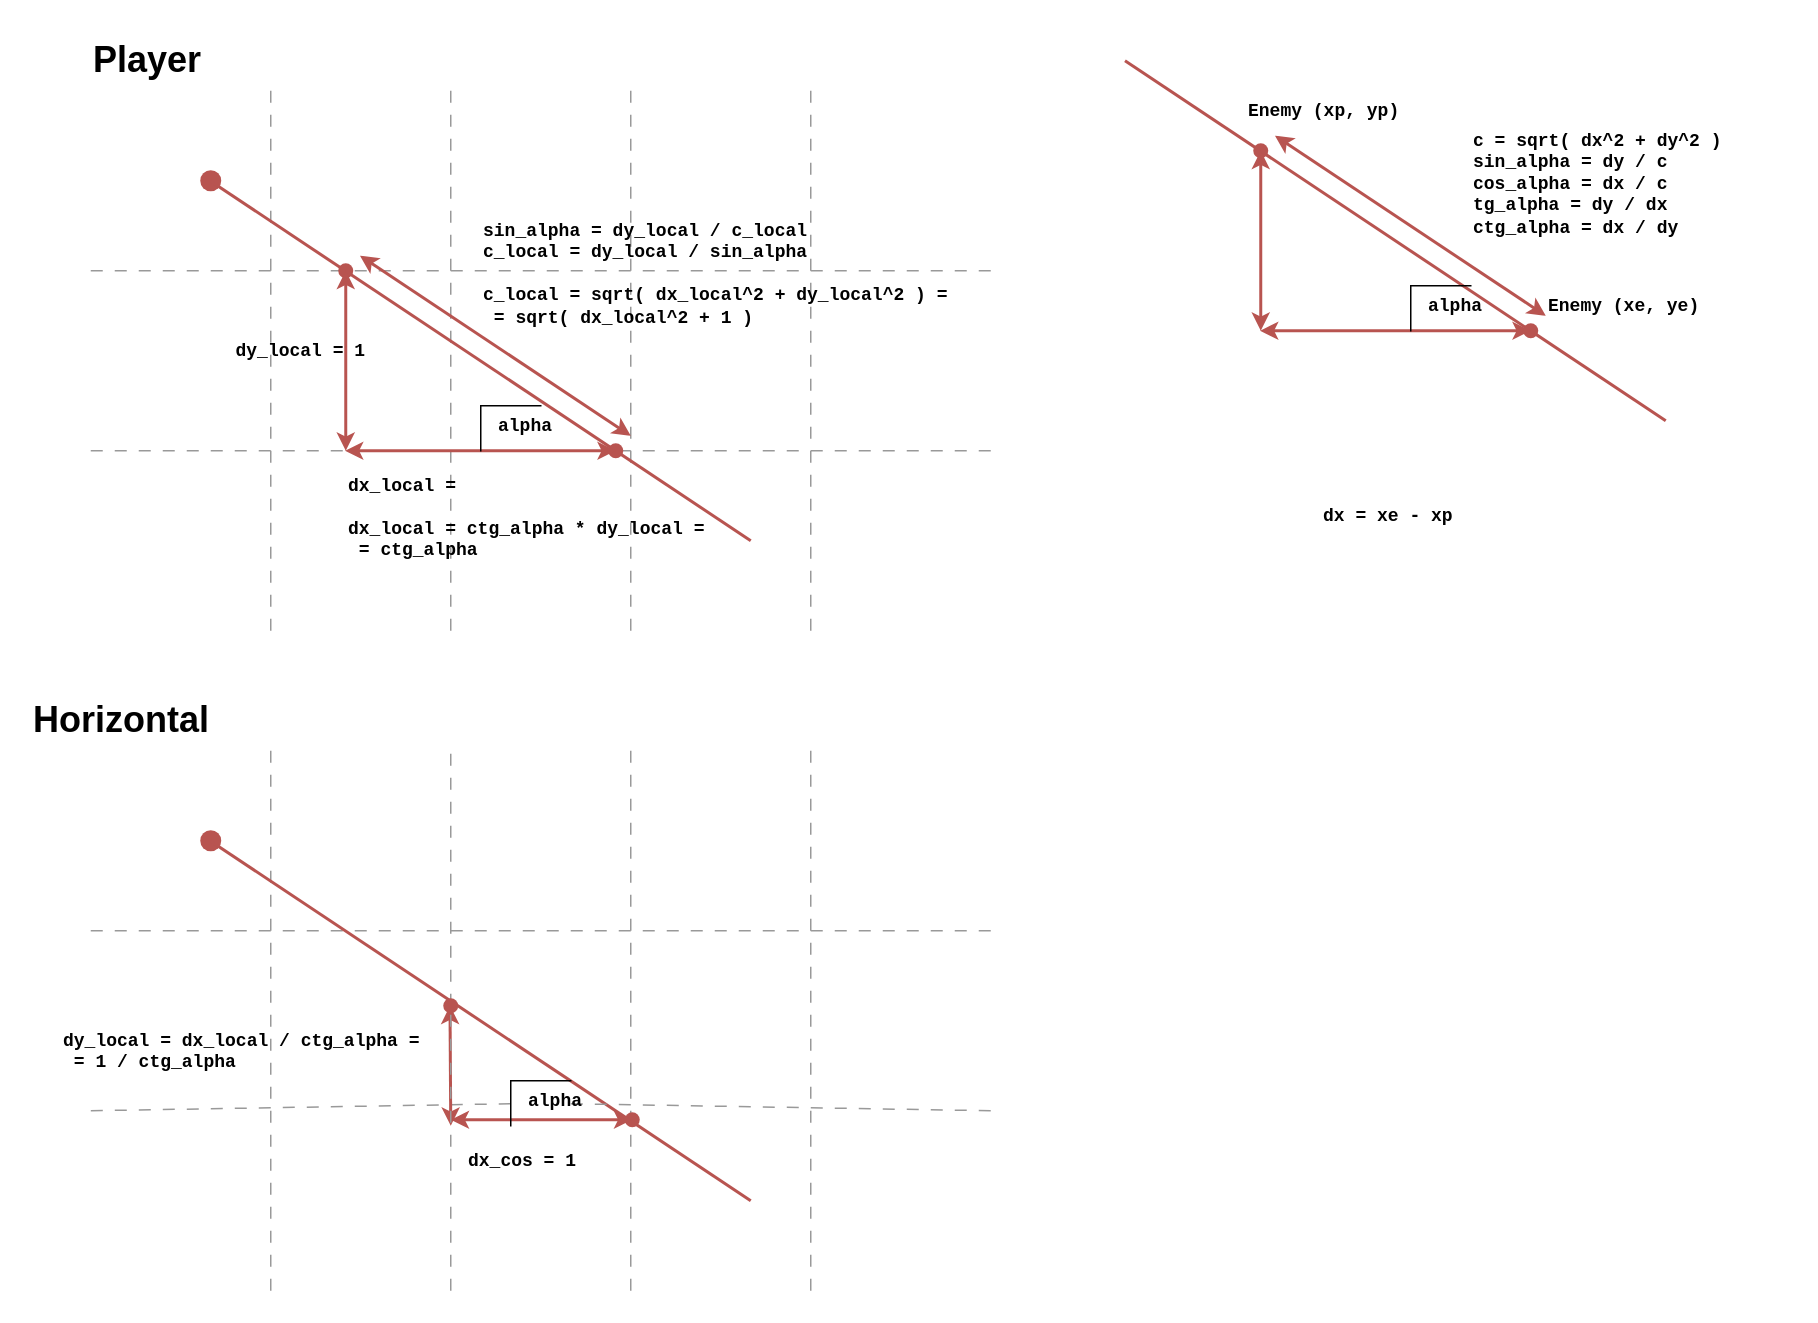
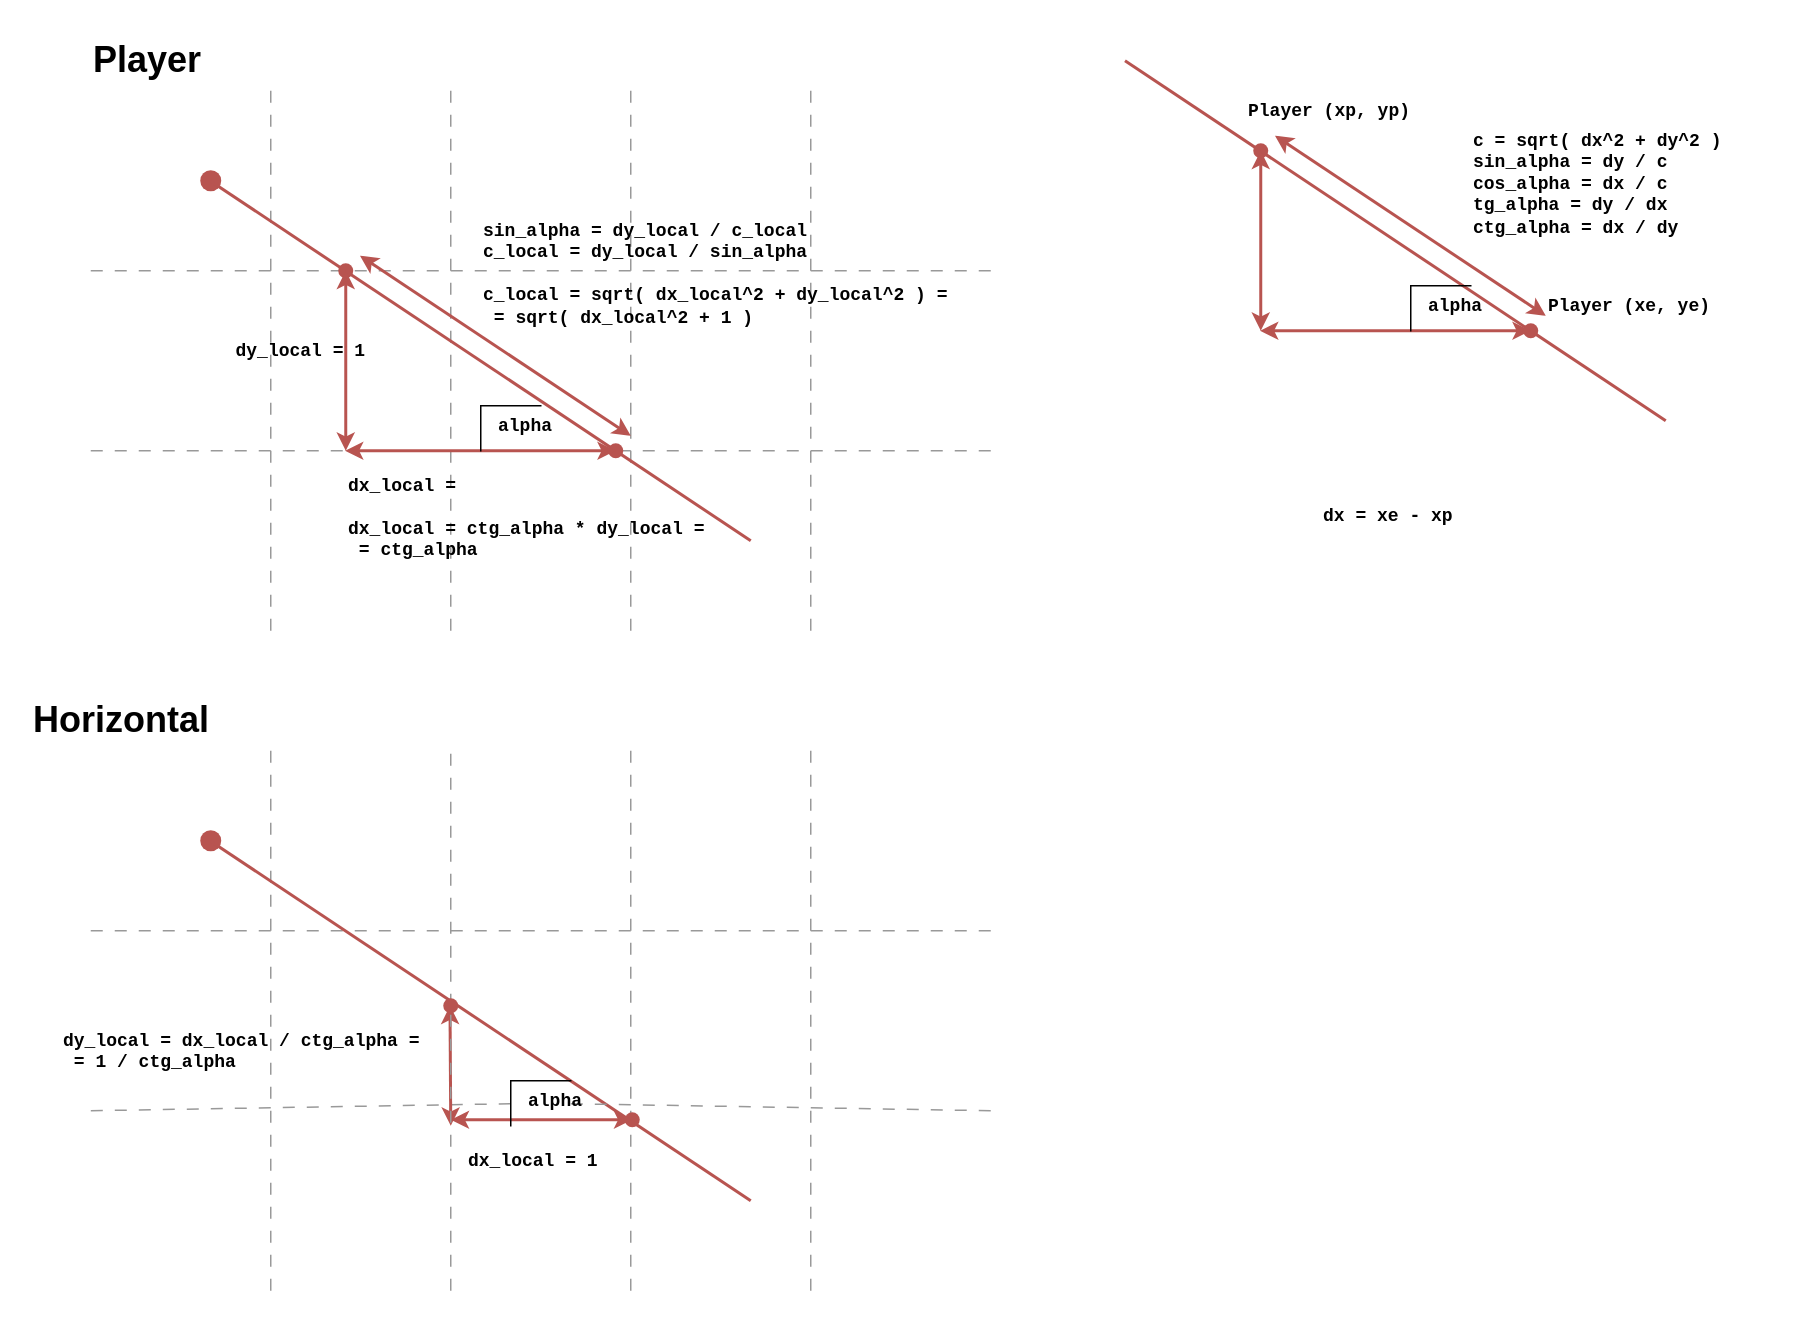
node "Enemy (xp, yp)": label "Enemy (xp, yp)" -> "Player (xp, yp)"
node "Enemy (xe, ye)": label "Enemy (xe, ye)" -> "Player (xe, ye)"
node "dx_cos = 1": label "dx_cos = 1" -> "dx_local = 1"
